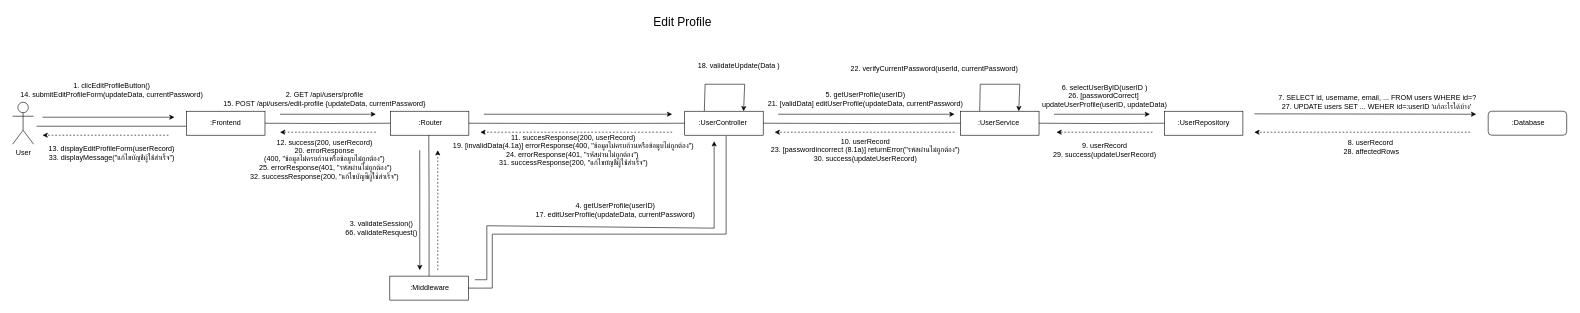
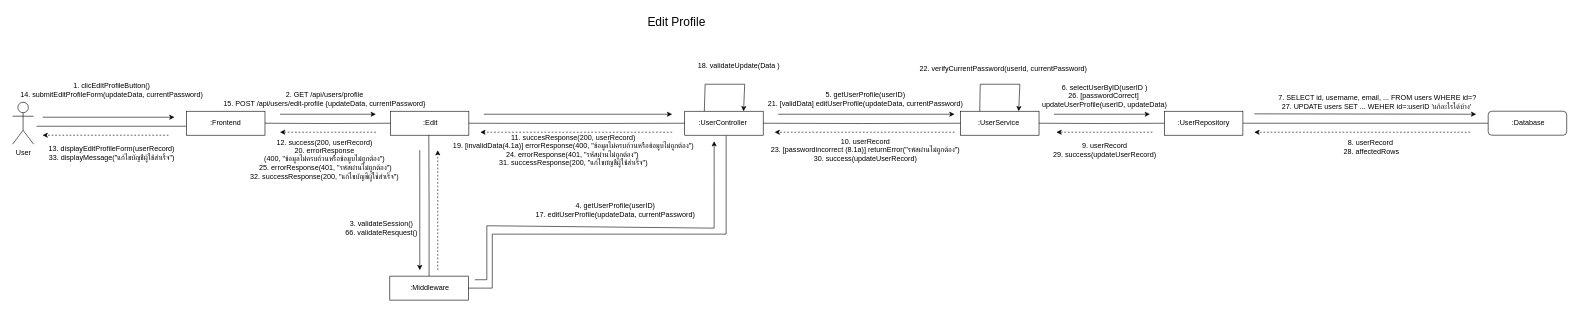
node "Edit Profile": moved (683, 21) -> (677, 21)
node "22. verifyCurrentPassword(userId, currentPassword)": moved (934, 69) -> (1003, 69)
node ":Router": label ":Router" -> ":Edit"
edge ":UserRepository" -- ":Database": added
